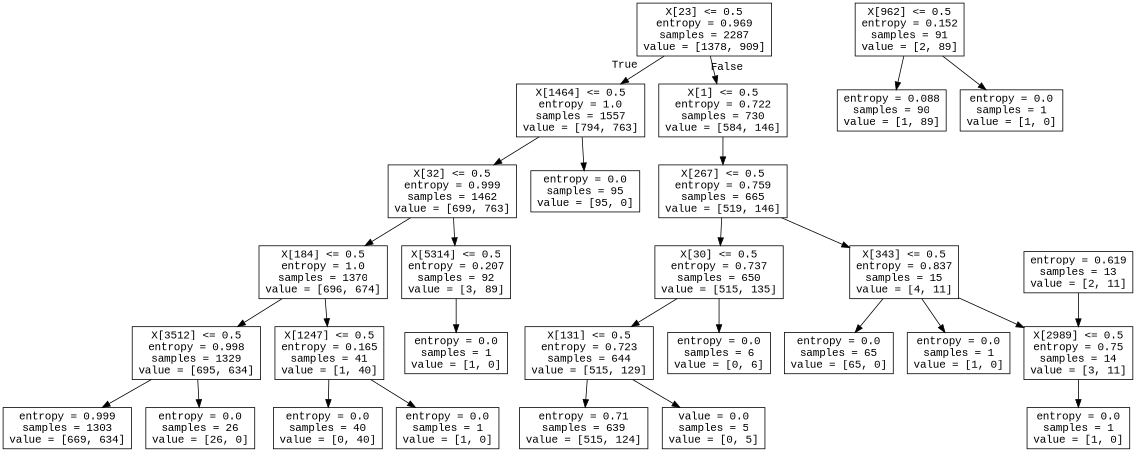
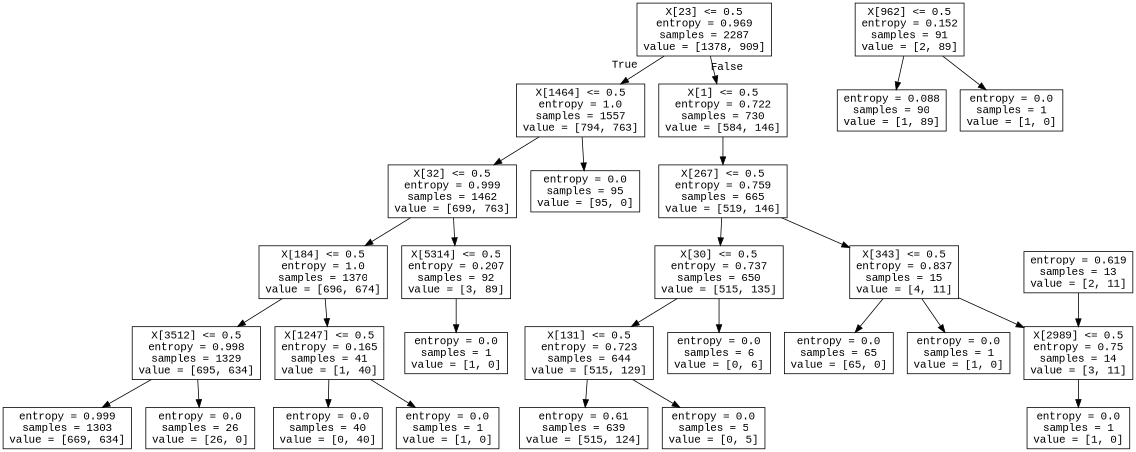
node "entropy = 0.71 samples = 639 value = [515, 124]": label "entropy = 0.71 samples = 639 value = [515, 124]" -> "entropy = 0.61 samples = 639 value = [515, 124]"
node "value = 0.0 samples = 5 value = [0, 5]": label "value = 0.0 samples = 5 value = [0, 5]" -> "entropy = 0.0 samples = 5 value = [0, 5]"
